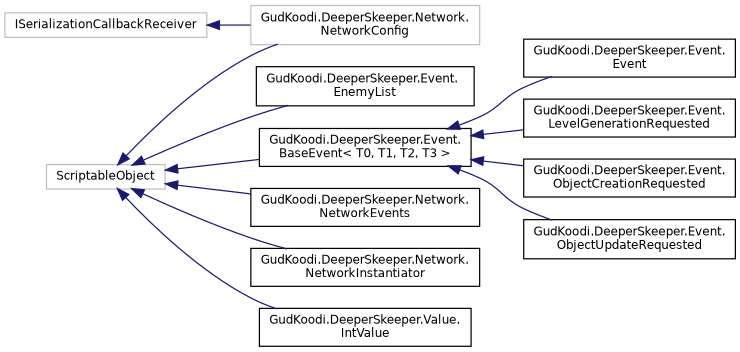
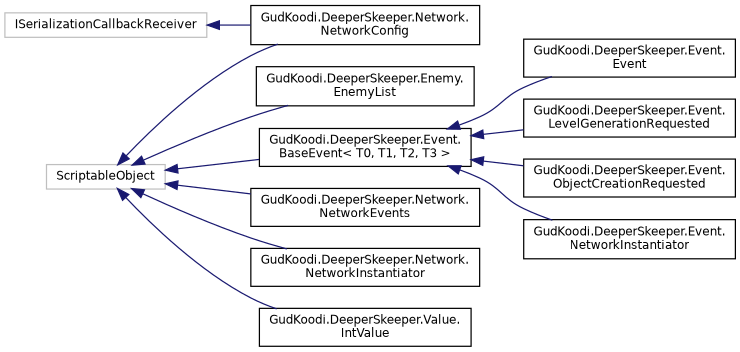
node "GudKoodi.DeeperSkeeper.Network. NetworkConfig": color grey75 -> black
node "GudKoodi.DeeperSkeeper.Event. EnemyList": label "GudKoodi.DeeperSkeeper.Event. EnemyList" -> "GudKoodi.DeeperSkeeper.Enemy. EnemyList"
node "GudKoodi.DeeperSkeeper.Event. ObjectUpdateRequested": label "GudKoodi.DeeperSkeeper.Event. ObjectUpdateRequested" -> "GudKoodi.DeeperSkeeper.Event. NetworkInstantiator"
